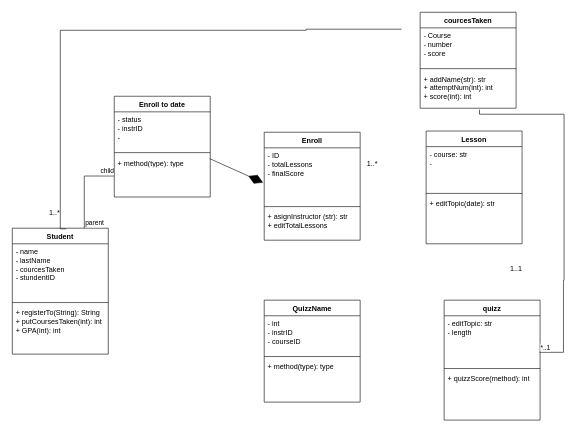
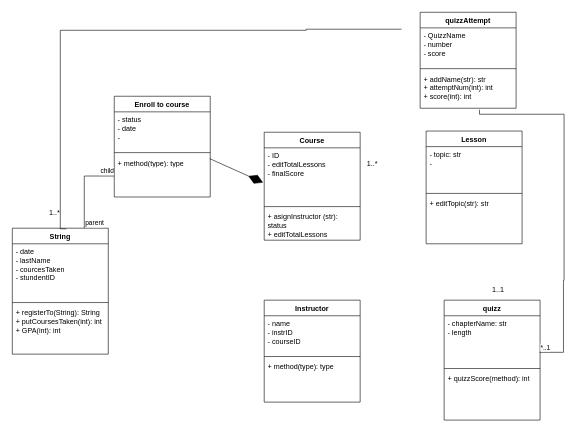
node "courcesTaken": label "courcesTaken" -> "quizzAttempt"
node "- Course - number - score": label "- Course - number - score" -> "- QuizzName - number - score"
node "Enroll to date": label "Enroll to date" -> "Enroll to course"
node "- status - instrID -": label "- status - instrID -" -> "- status - date -"
node "Enroll": label "Enroll" -> "Course"
node "- course: str -": label "- course: str -" -> "- topic: str -"
node "- ID - totalLessons - finalScore": label "- ID - totalLessons - finalScore" -> "- ID - editTotalLessons - finalScore"
node "+ editTopic(date): str": label "+ editTopic(date): str" -> "+ editTopic(str): str"
node "+ asignInstructor (str): str + editTotalLessons": label "+ asignInstructor (str): str + editTotalLessons" -> "+ asignInstructor (str): status + editTotalLessons"
node "Student": label "Student" -> "String"
node "- name - lastName - courcesTaken - stundentID": label "- name - lastName - courcesTaken - stundentID" -> "- date - lastName - courcesTaken - stundentID"
node "1..1": moved (516, 269) -> (498, 290)
node "QuizzName": label "QuizzName" -> "Instructor"
node "- editTopic: str - length": label "- editTopic: str - length" -> "- chapterName: str - length"
node "- int - instrID - courseID": label "- int - instrID - courseID" -> "- name - instrID - courseID"
